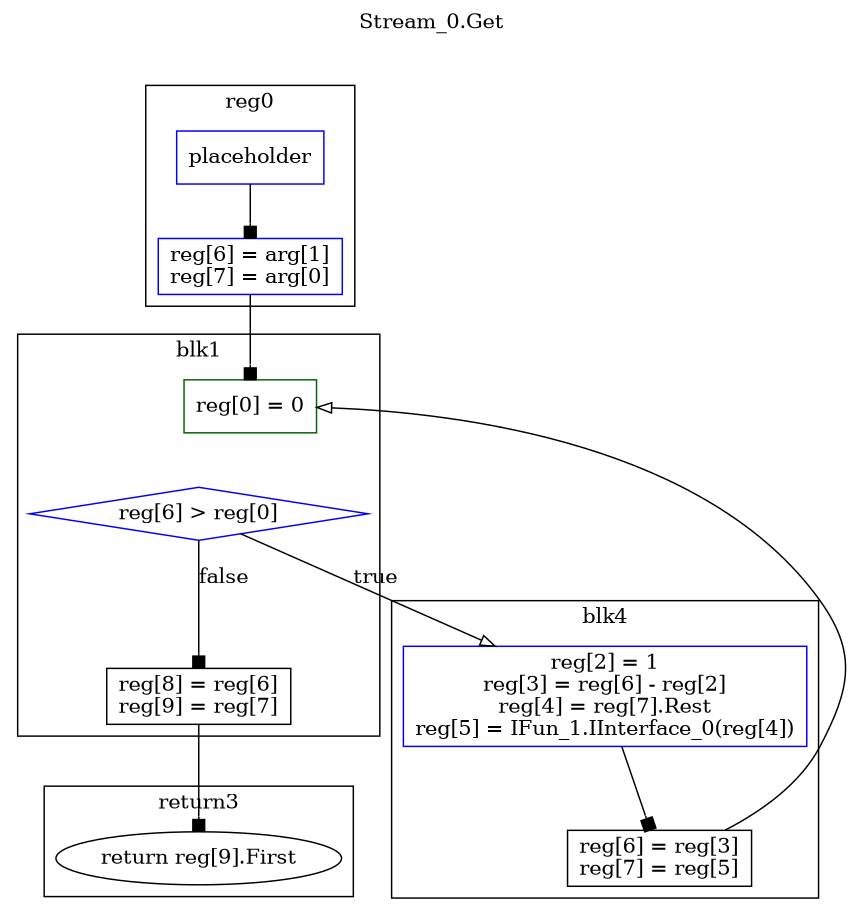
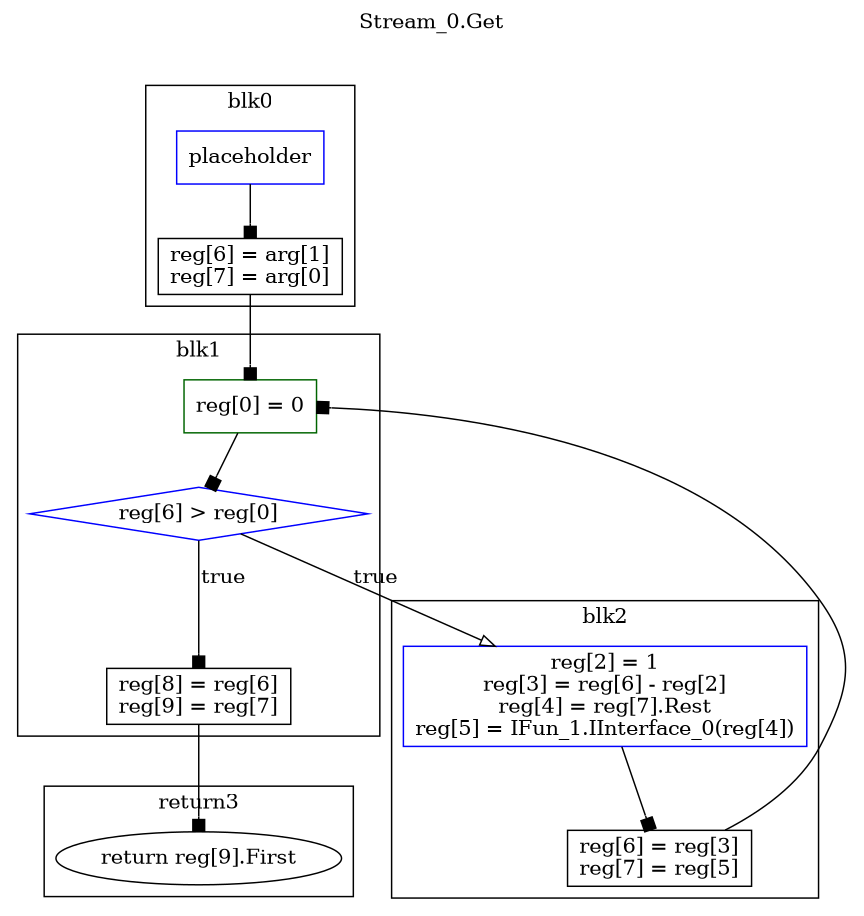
cluster "reg0": label "reg0" -> "blk0"
node "reg[6] = arg[1] reg[7] = arg[0]": color blue -> black
edge "reg[0] = 0" -> "reg[6] > reg[0]": added
edge "reg[6] = reg[3] reg[7] = reg[5]" -> "reg[0] = 0": arrowhead onormal -> box
edge "reg[6] > reg[0]" -> "reg[8] = reg[6] reg[9] = reg[7]": label "false" -> "true"
cluster "blk4": label "blk4" -> "blk2"
